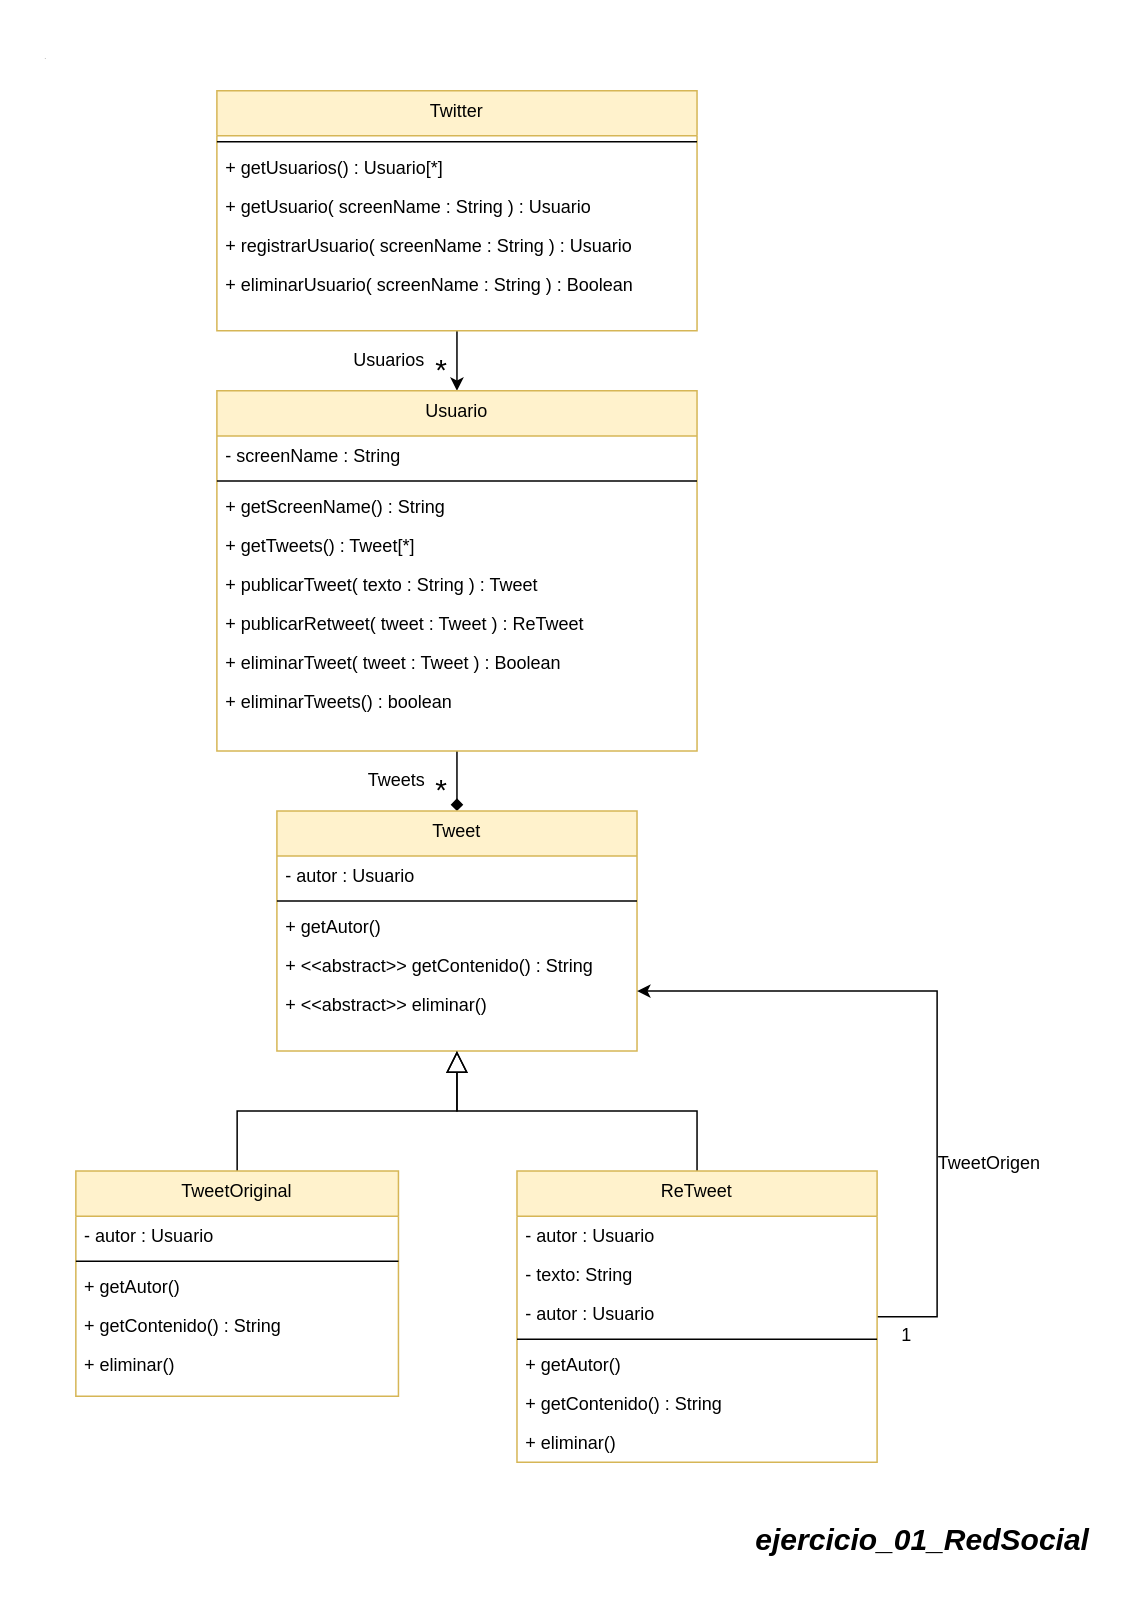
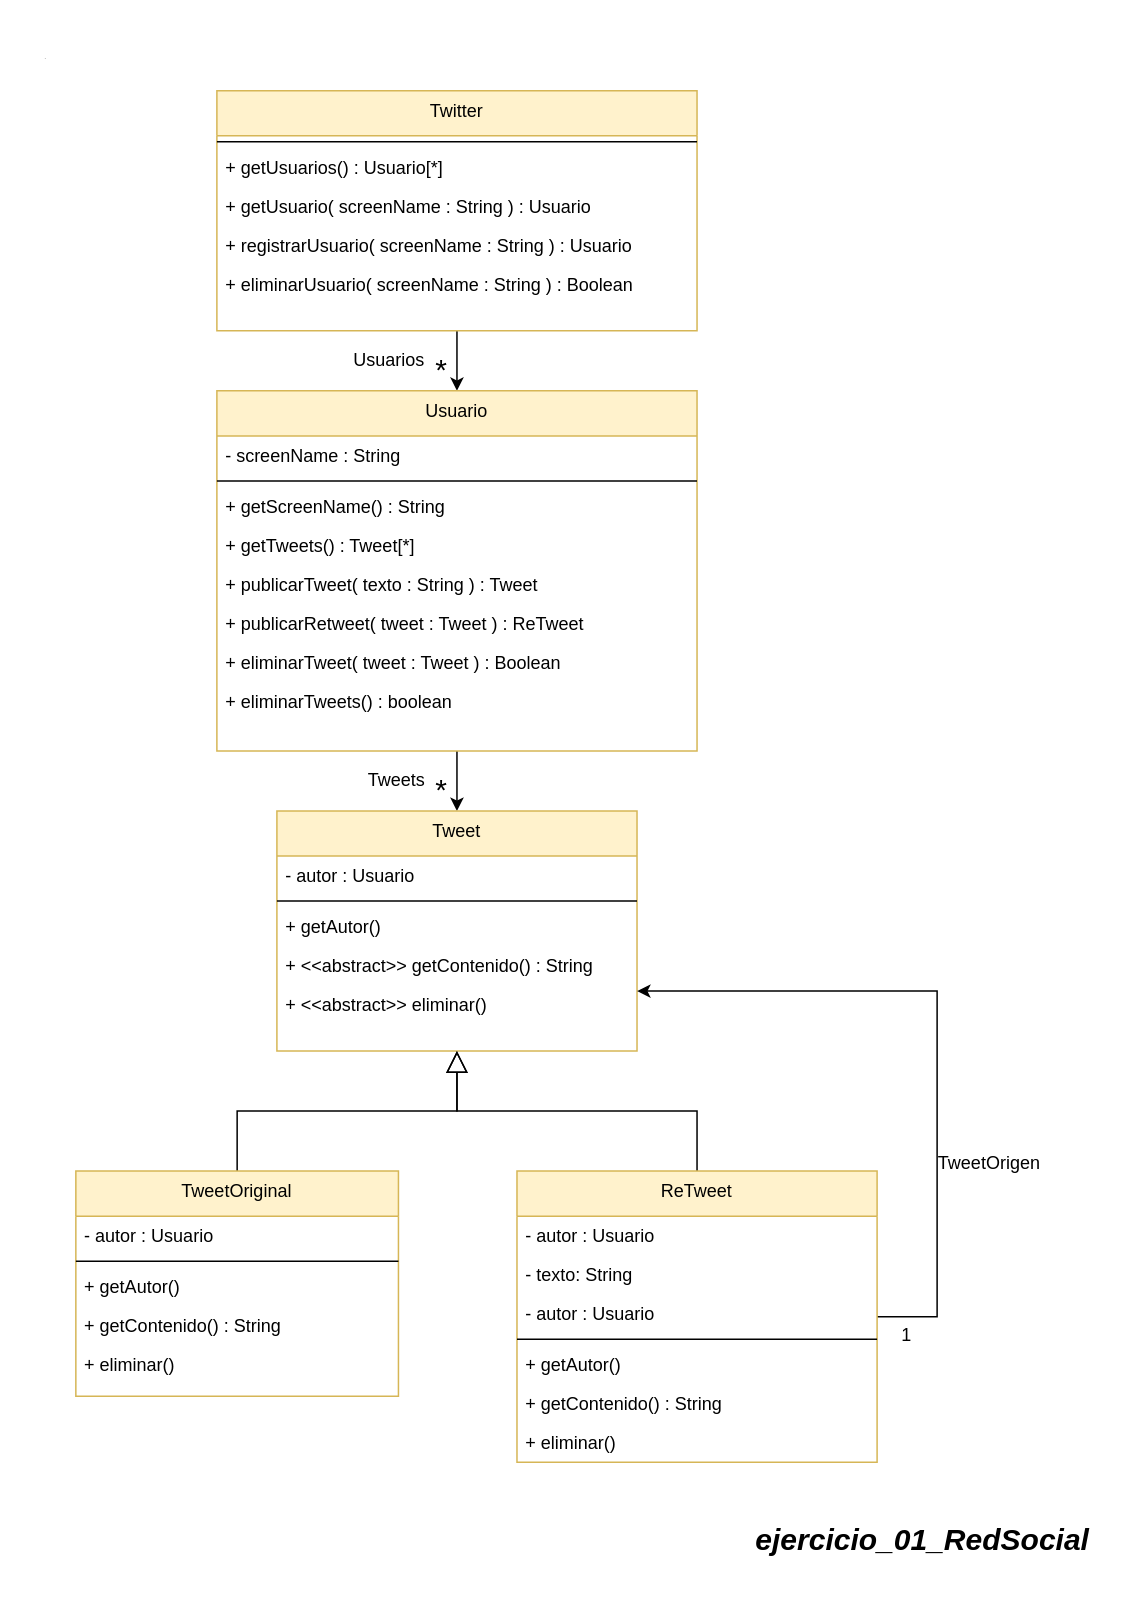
edge "Usuario" -> "Tweet": arrowhead diamond -> classic
